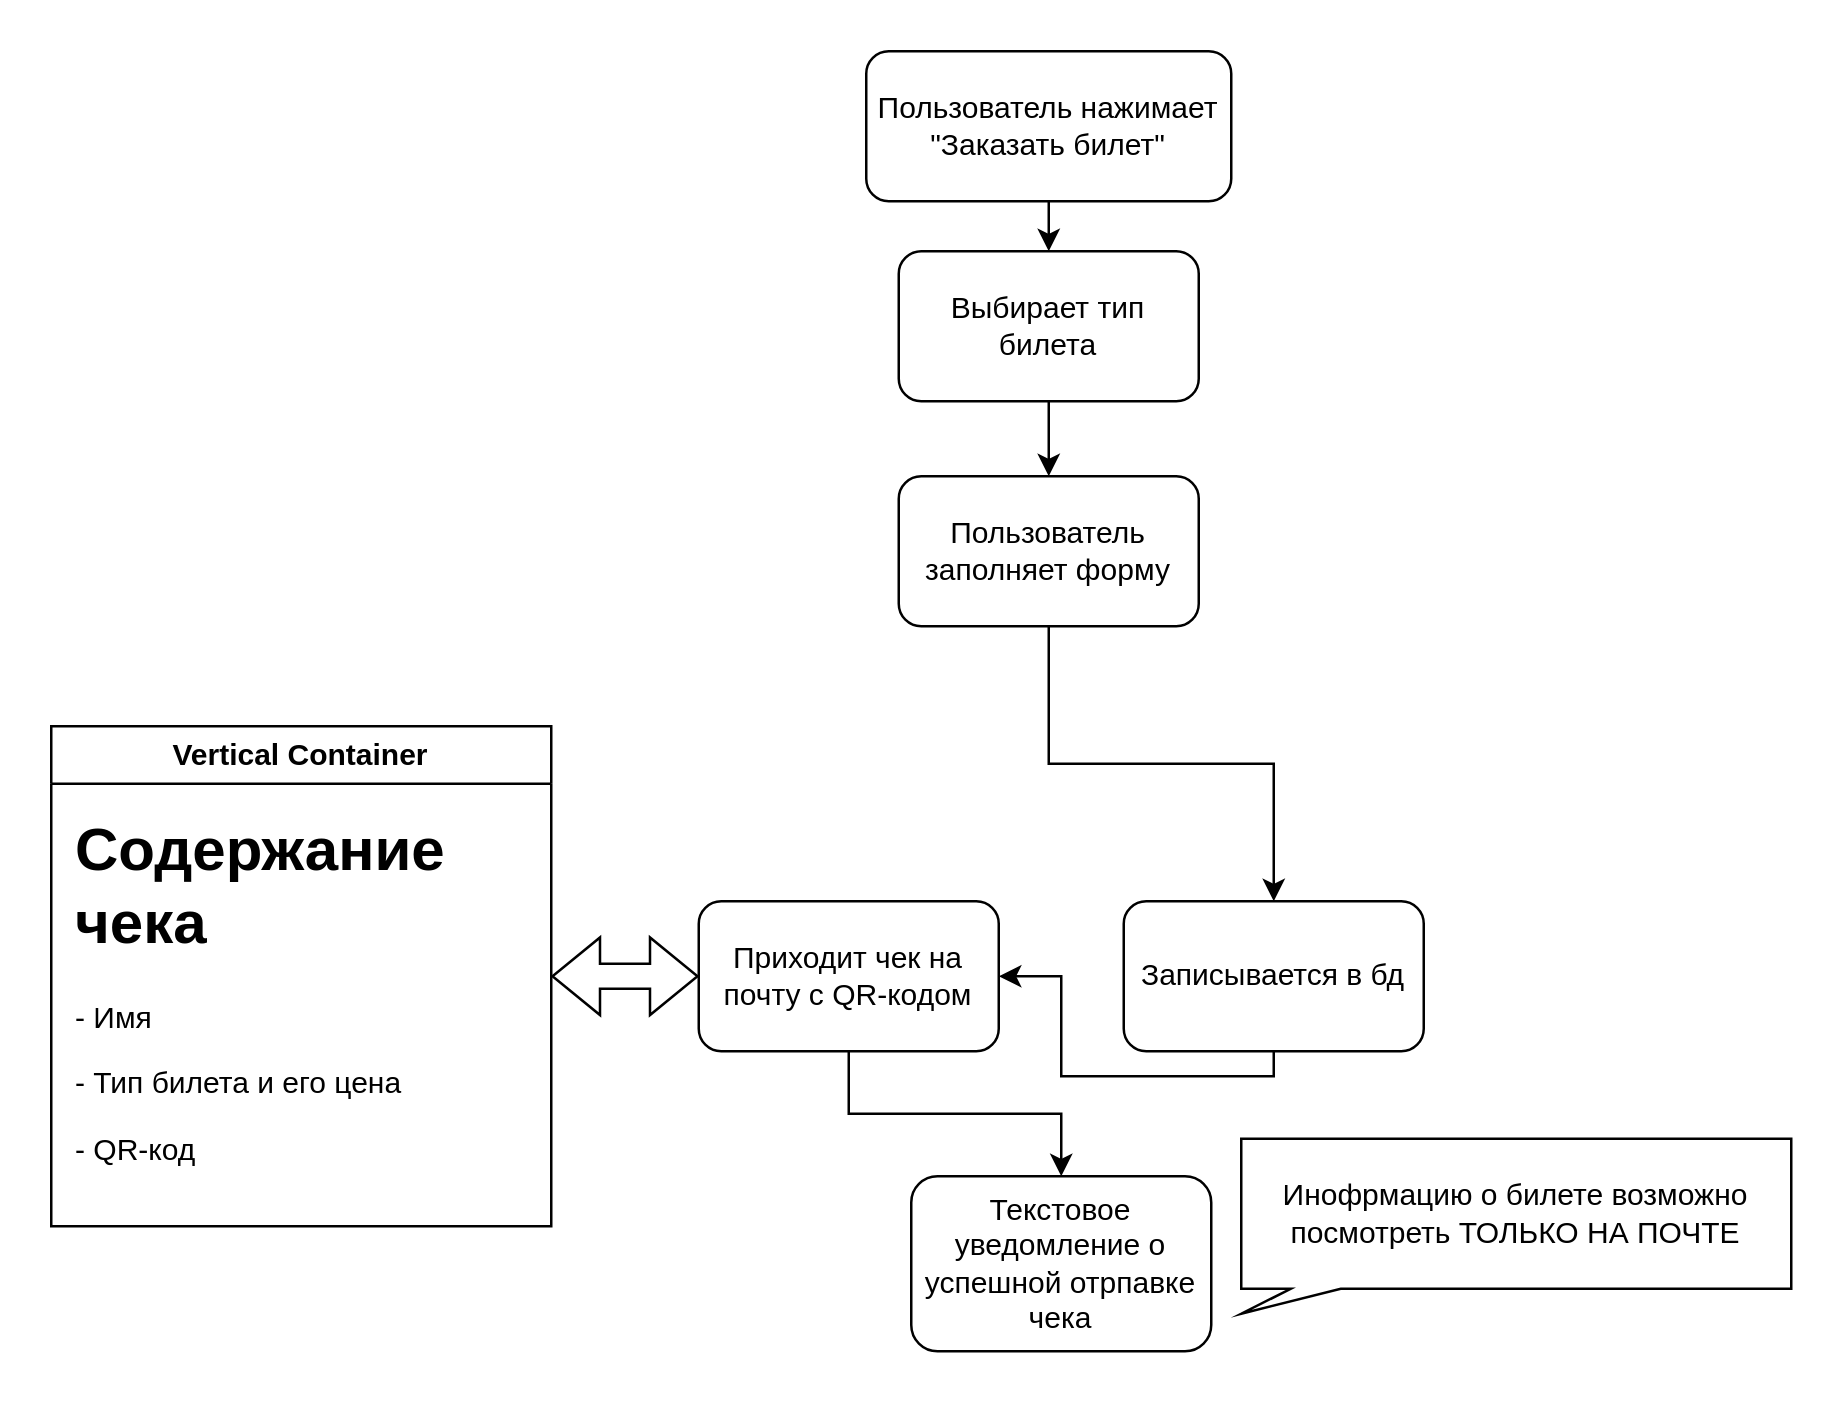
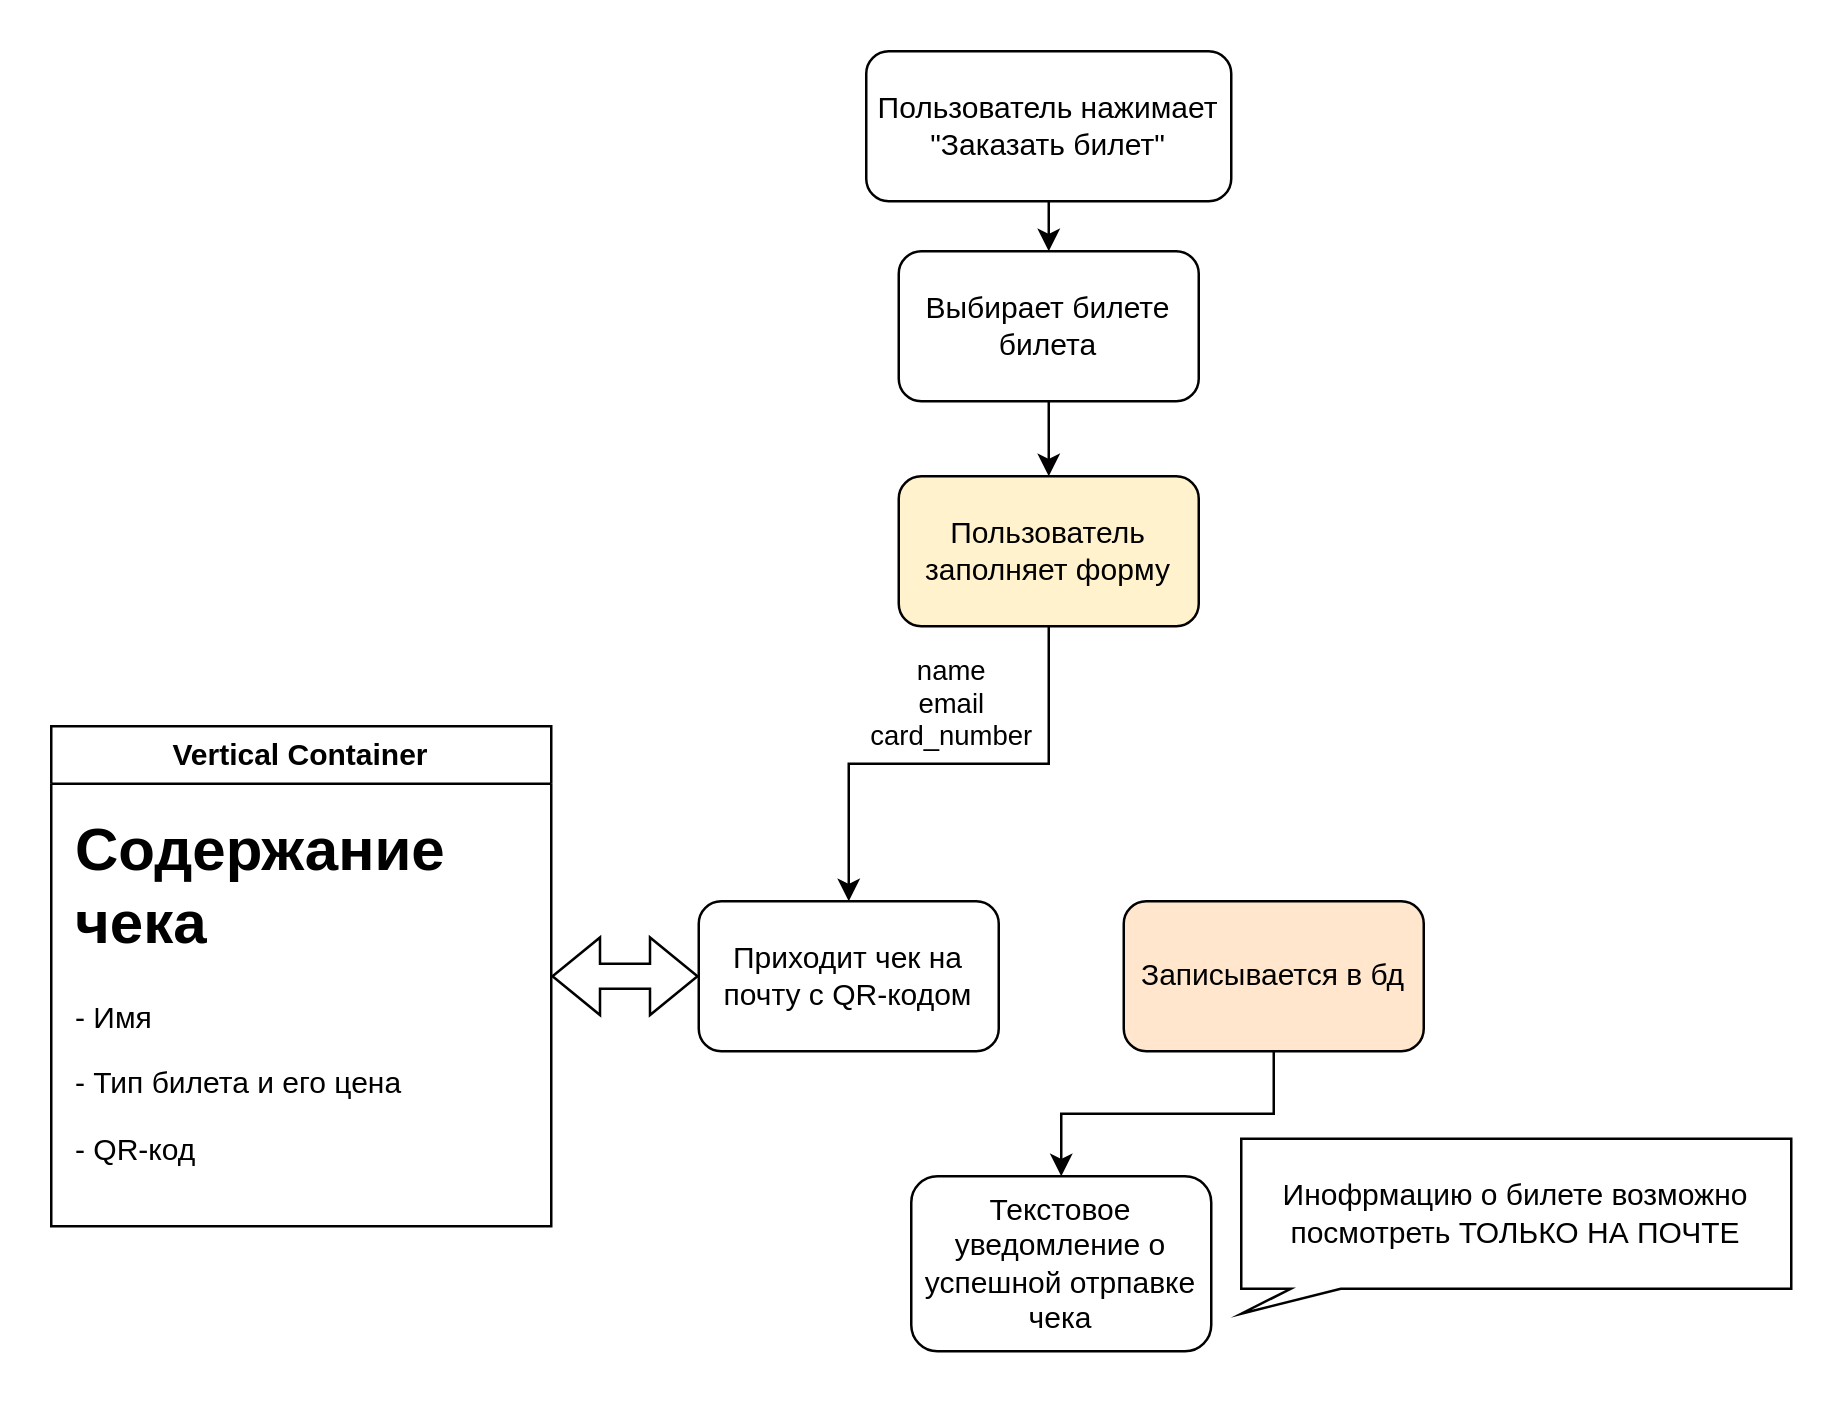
node "Выбирает тип билета": label "Выбирает тип билета" -> "Выбирает билете билета"
node "Пользователь заполняет форму": fillcolor #ffffff -> #fff2cc
edge "Пользователь заполняет форму" -> "Приходит чек на почту с QR-кодом": added, label "name email card_number"
edge "Пользователь заполняет форму" -> "Записывается в бд": removed
node "Записывается в бд": fillcolor #ffffff -> #ffe6cc
edge "Записывается в бд" -> "Приходит чек на почту с QR-кодом": now "Записывается в бд" -> "Текстовое уведомление о успешной отрпавке чека"
edge "Приходит чек на почту с QR-кодом" -> "Текстовое уведомление о успешной отрпавке чека": removed
